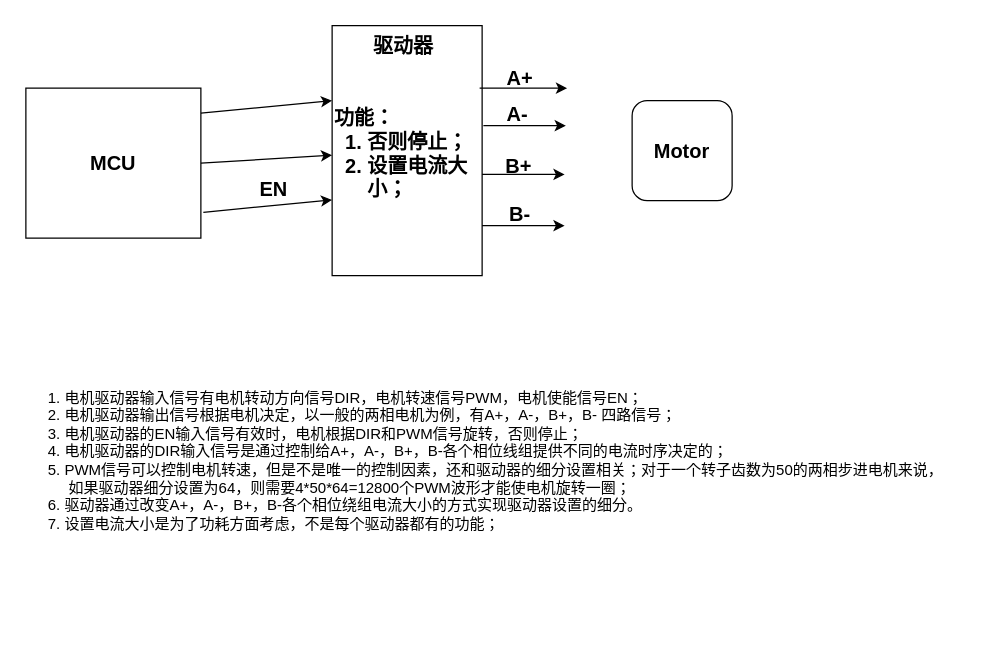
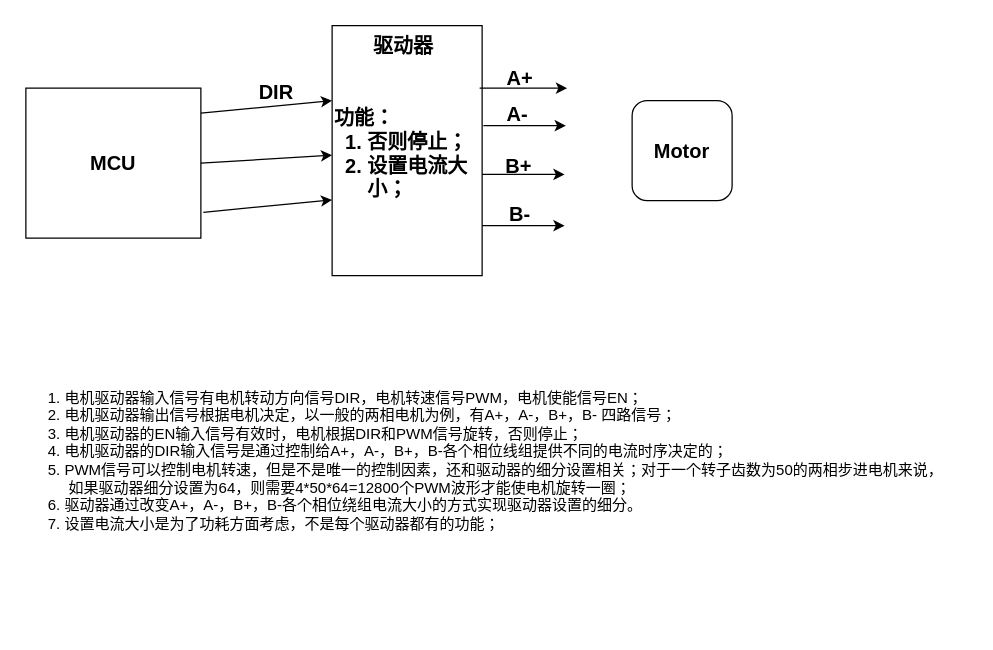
node "DIR": added
node "EN": removed
